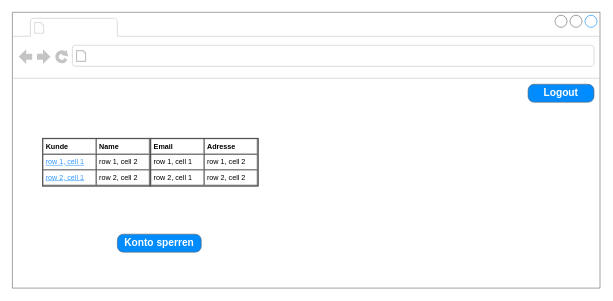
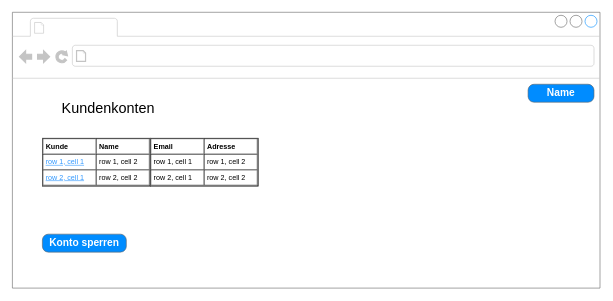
node "Logout": label "Logout" -> "Name"
node "Kundenkonten": added
node "Konto sperren": moved (159, 243) -> (84, 243)
